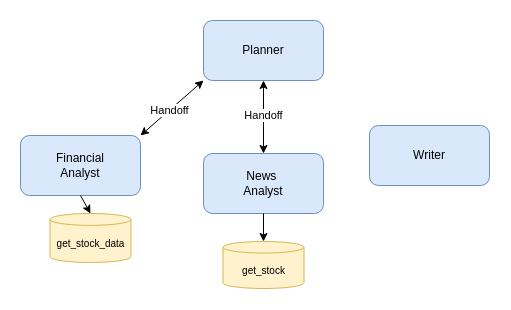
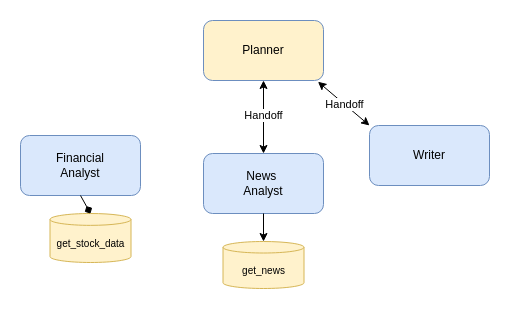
node "Planner": fillcolor #dae8fc -> #fff2cc
edge "Planner" -- "Writer": added, label "Handoff"
edge "Planner" -- "Financial Analyst": removed, label "Handoff"
edge "Financial Analyst" -> "get_stock_data": arrowhead classic -> diamond
node "get_stock": label "get_stock" -> "get_news"
